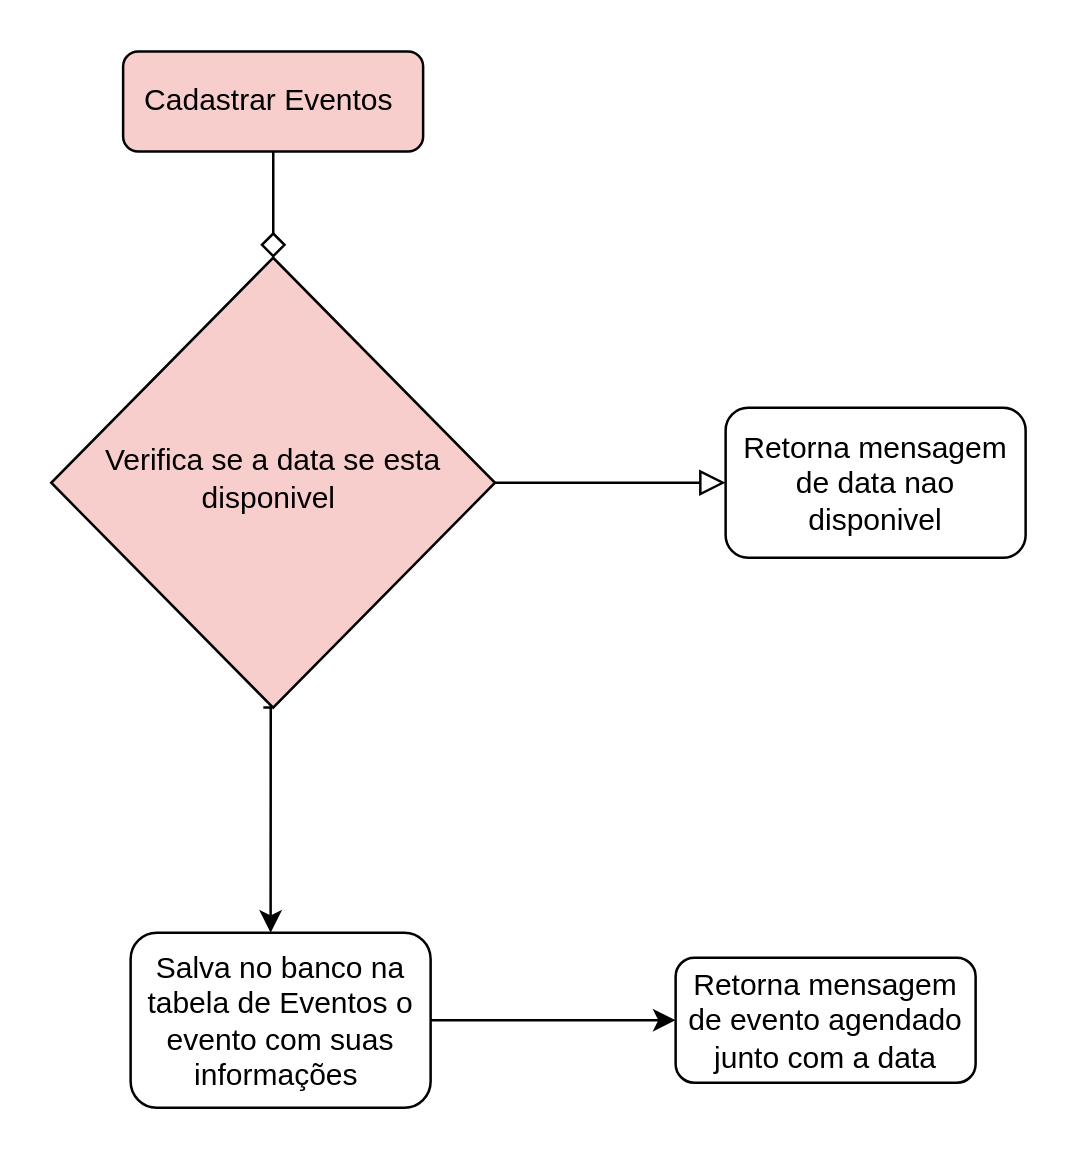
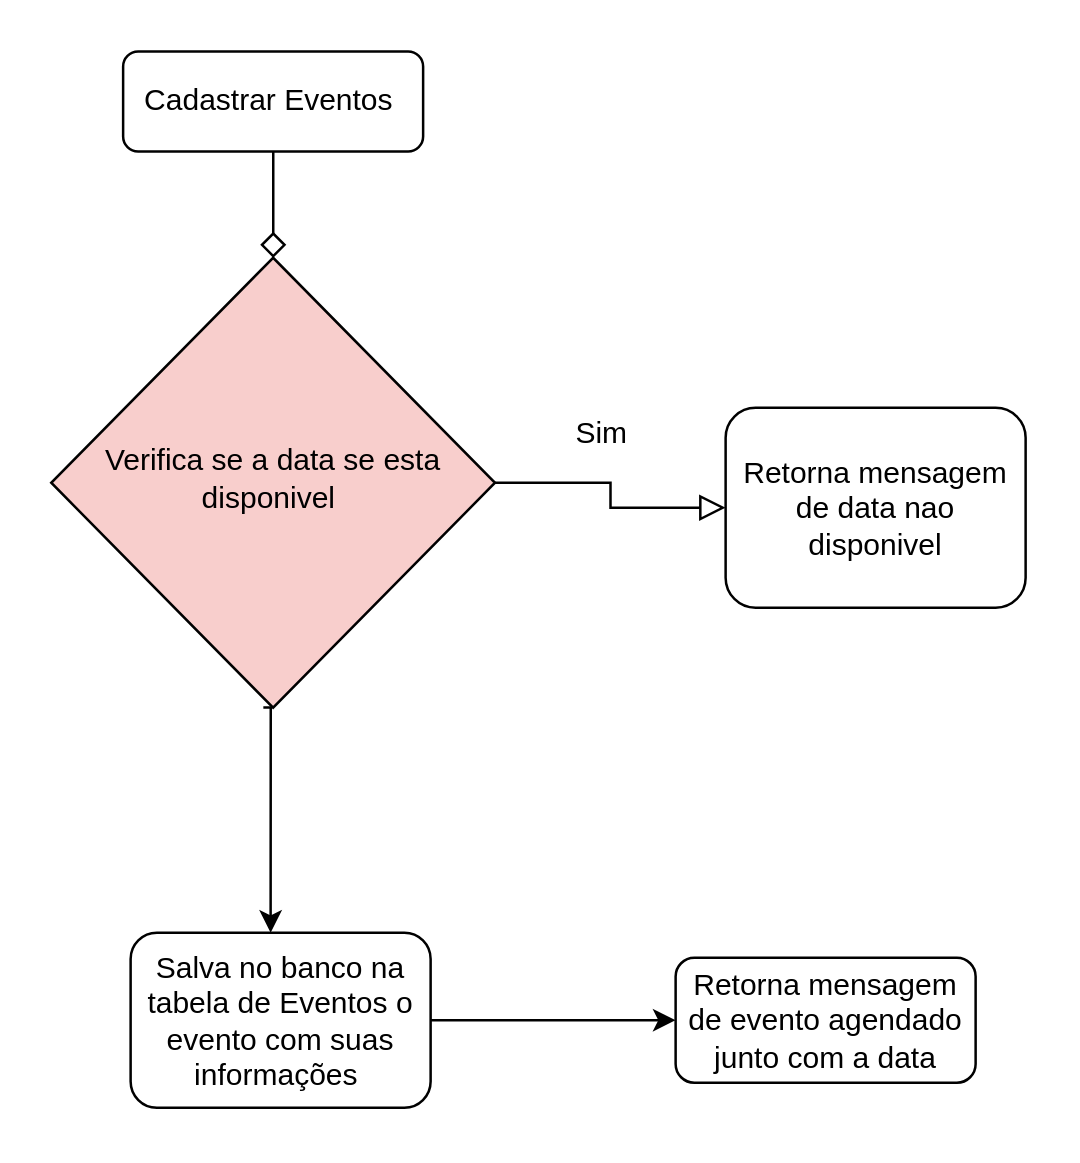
node "Cadastrar Eventos": fillcolor #f8cecc -> #ffffff
node "Sim": added
node "Retorna mensagem de data nao disponivel": size 300x150 -> 300x200
